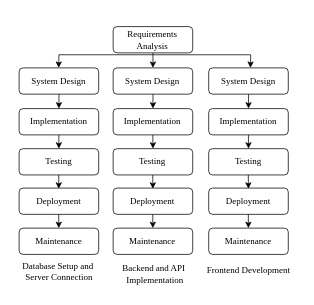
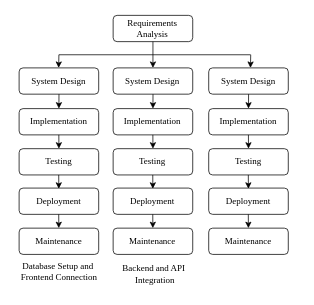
node "Requirements Analysis": moved (153, 40) -> (153, 29)
node "Frontend Development": removed
node "Database Setup and Server Connection": label "Database Setup and Server Connection" -> "Database Setup and Frontend Connection"
node "Backend and API Implementation": label "Backend and API Implementation" -> "Backend and API Integration"
